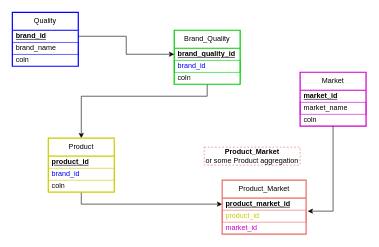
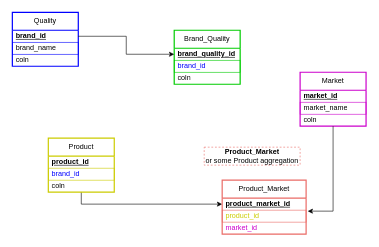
edge "Brand_Quality" -> "Product": removed
